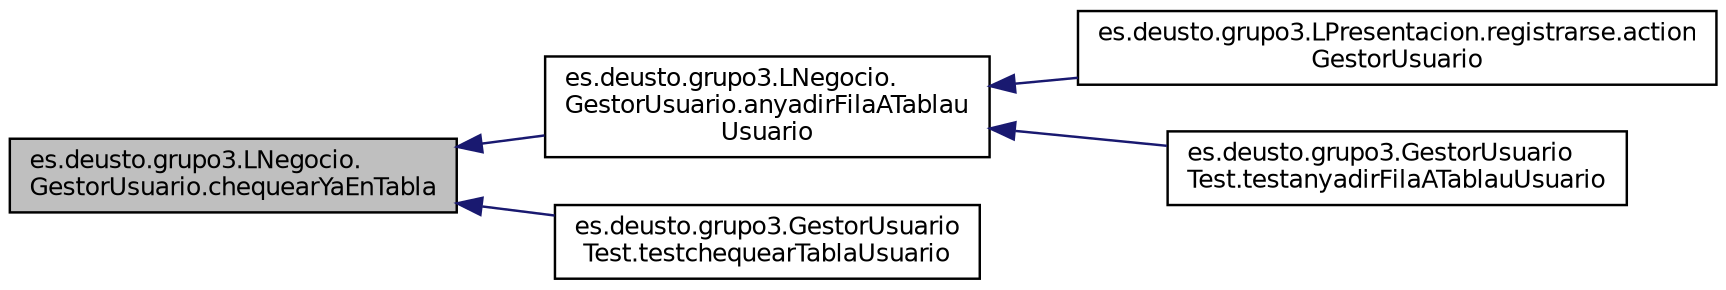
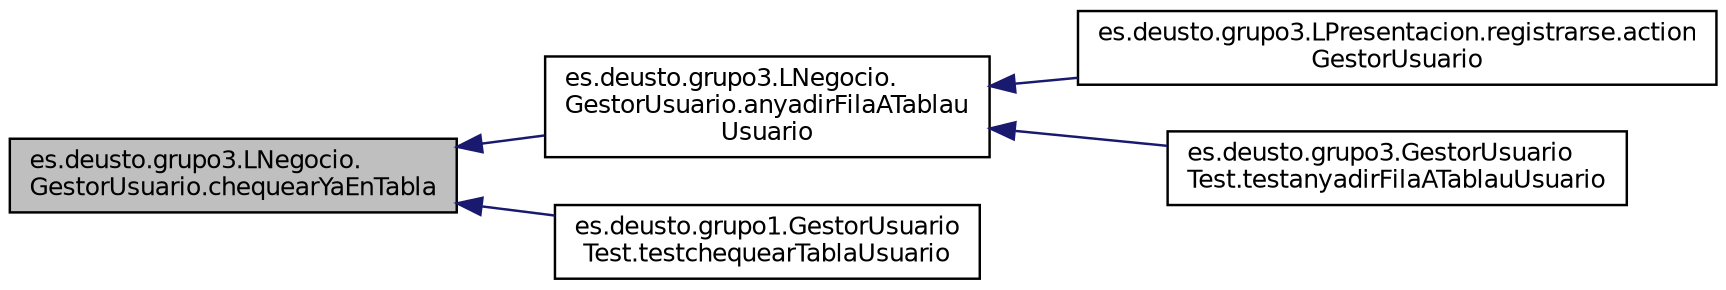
node "es.deusto.grupo3.GestorUsuario Test.testchequearTablaUsuario": label "es.deusto.grupo3.GestorUsuario Test.testchequearTablaUsuario" -> "es.deusto.grupo1.GestorUsuario Test.testchequearTablaUsuario"
